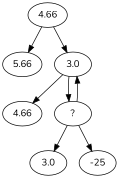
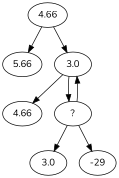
node "-25": label "-25" -> "-29"
